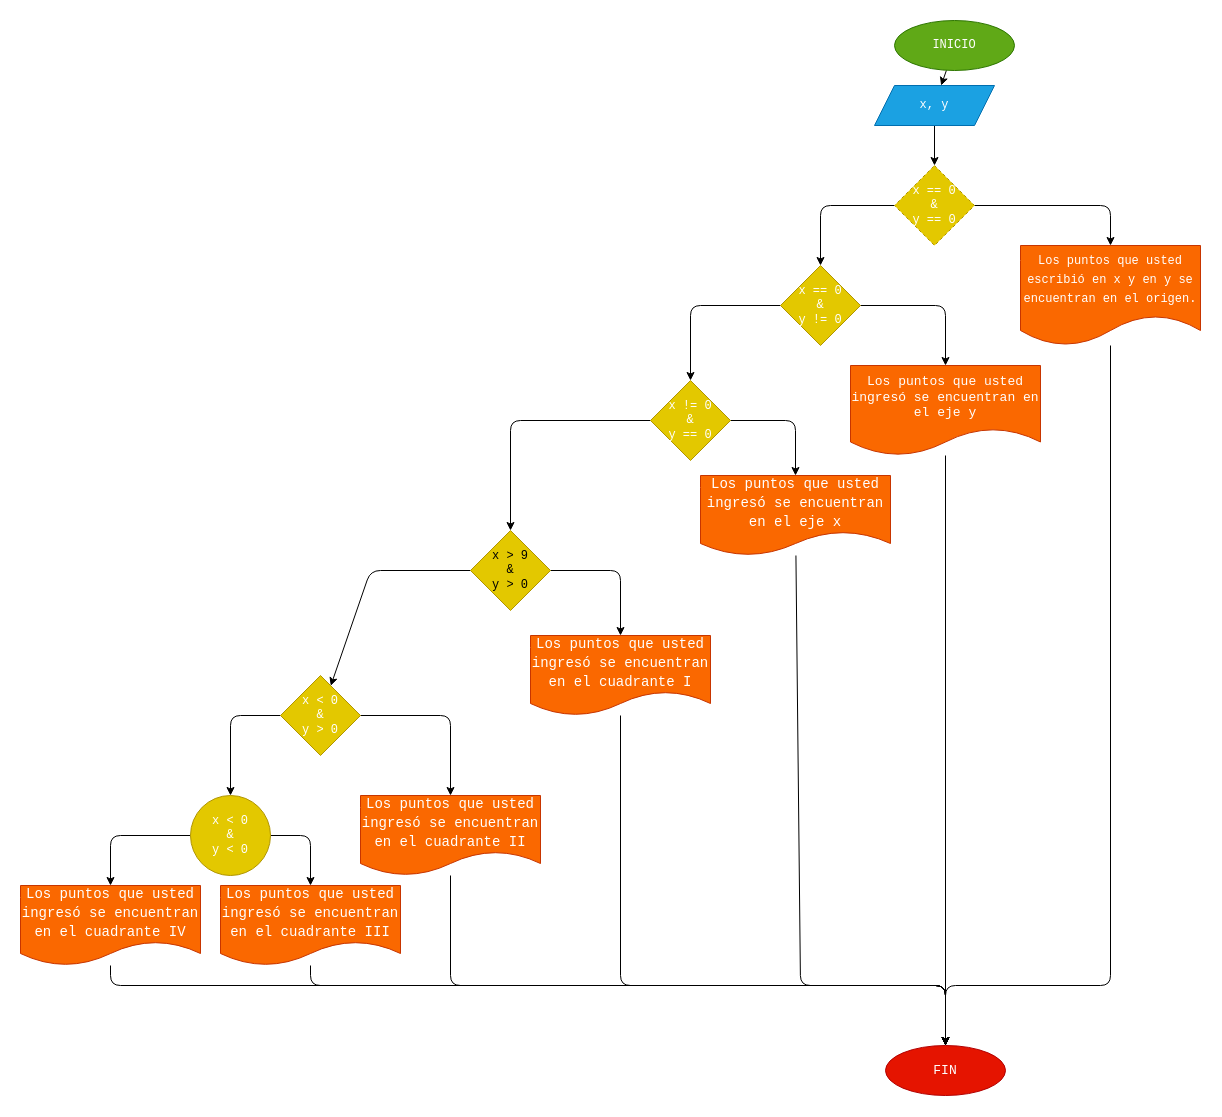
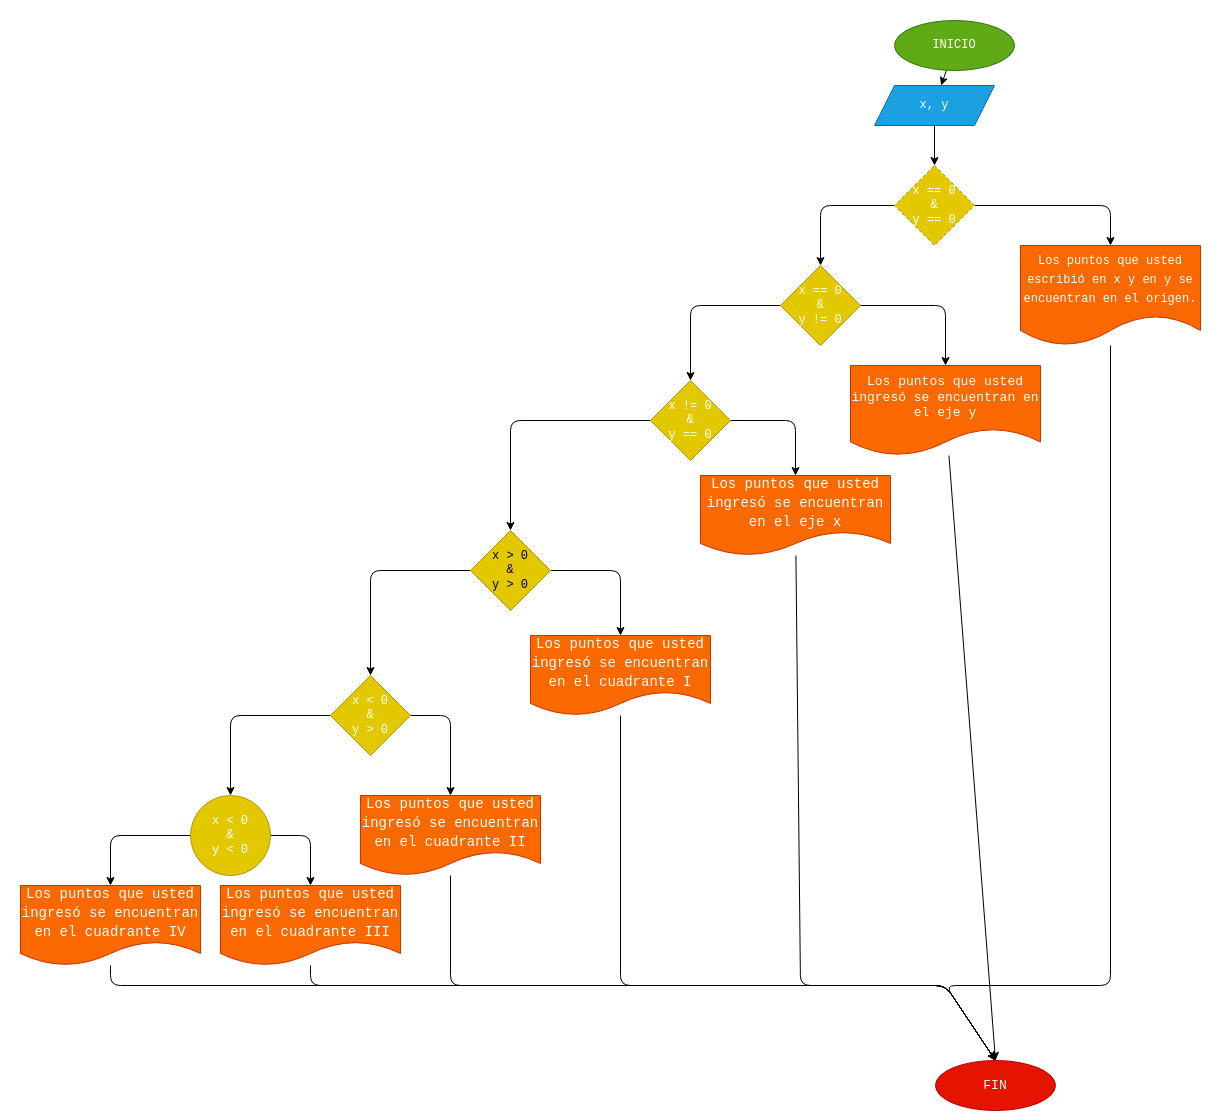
node "x > 9 & y > 0": label "x > 9 & y > 0" -> "x > 0 & y > 0"
node "x < 0 & y > 0": moved (321, 716) -> (371, 716)
node "FIN": moved (946, 1071) -> (996, 1086)
